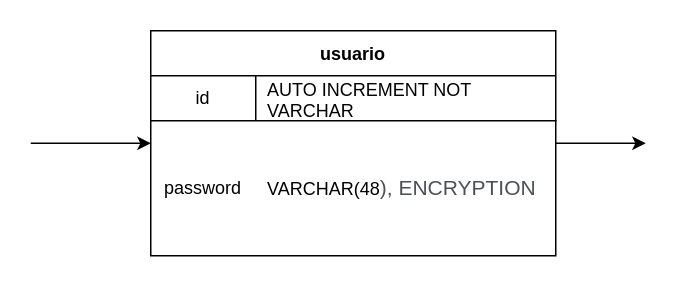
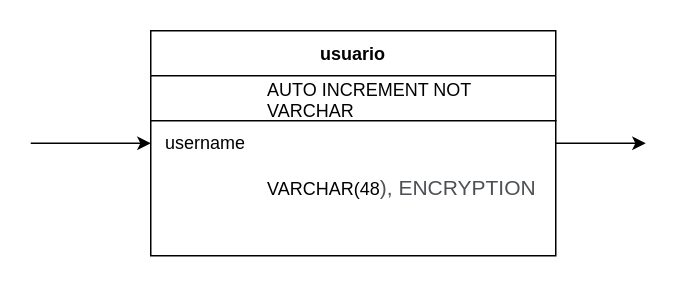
node "id": removed
node "username": added
node "password": removed
